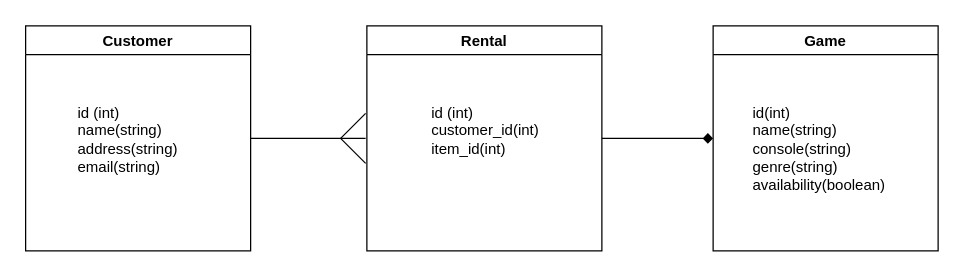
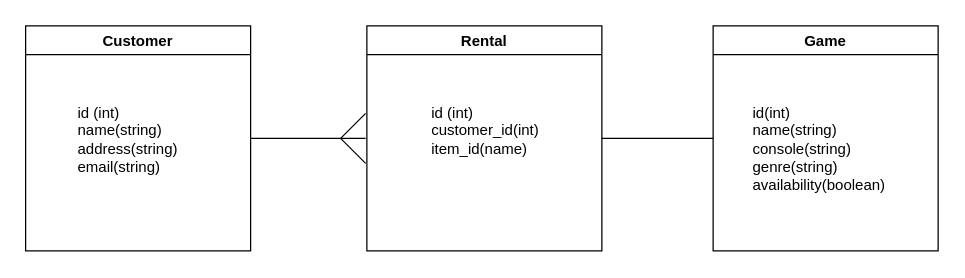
node "id (int) customer_id(int) item_id(int)": label "id (int) customer_id(int) item_id(int)" -> "id (int) customer_id(int) item_id(name)"
edge "Rental" -> "Game": arrowhead diamond -> none
